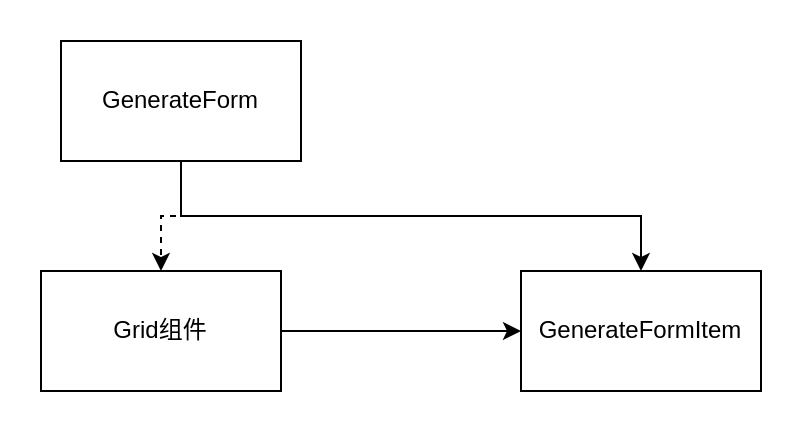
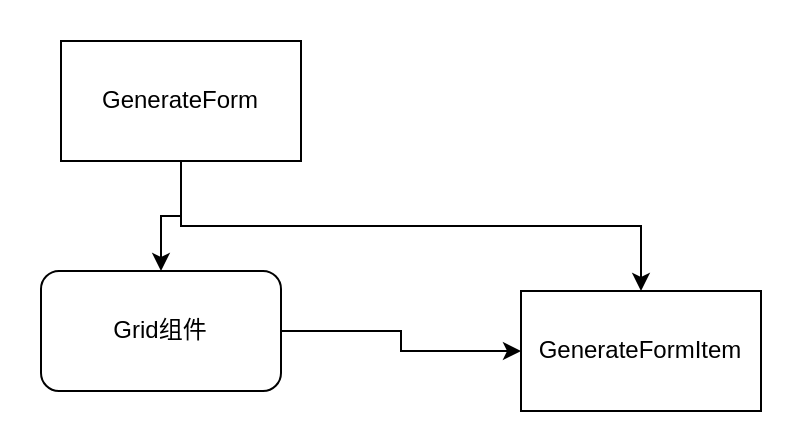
edge "GenerateForm" -> "Grid组件": style dashed -> solid
node "Grid组件": shape rectangle -> rounded rectangle
node "GenerateFormItem": moved (641, 331) -> (641, 351)
